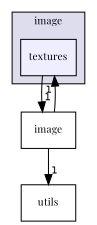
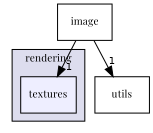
cluster "image": label "image" -> "rendering"
edge "textures" -> "image": removed
